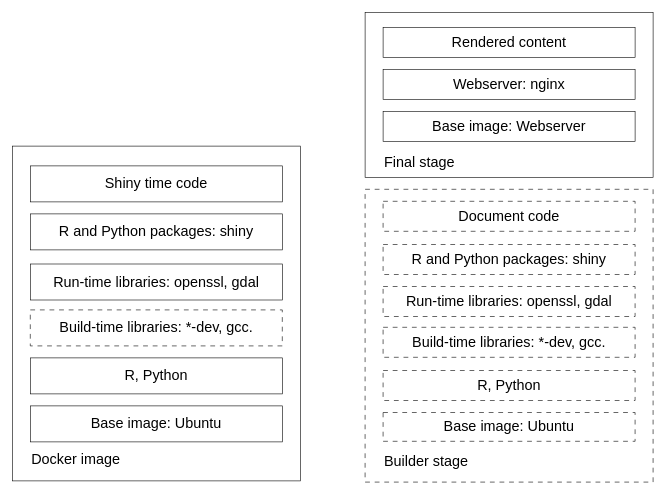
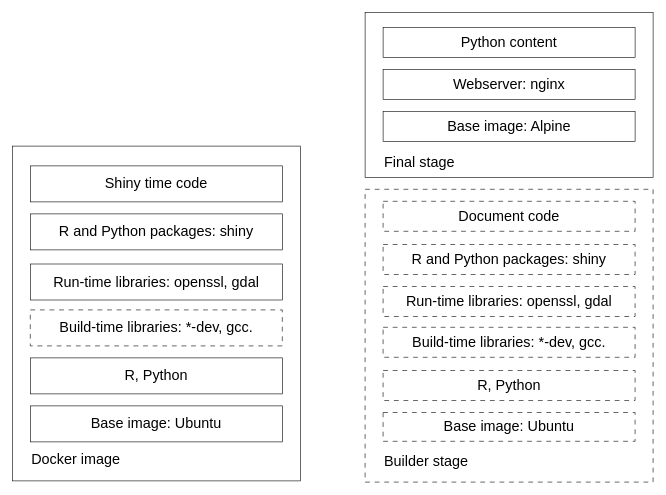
node "Rendered content": label "Rendered content" -> "Python content"
node "Base image: Webserver": label "Base image: Webserver" -> "Base image: Alpine"
